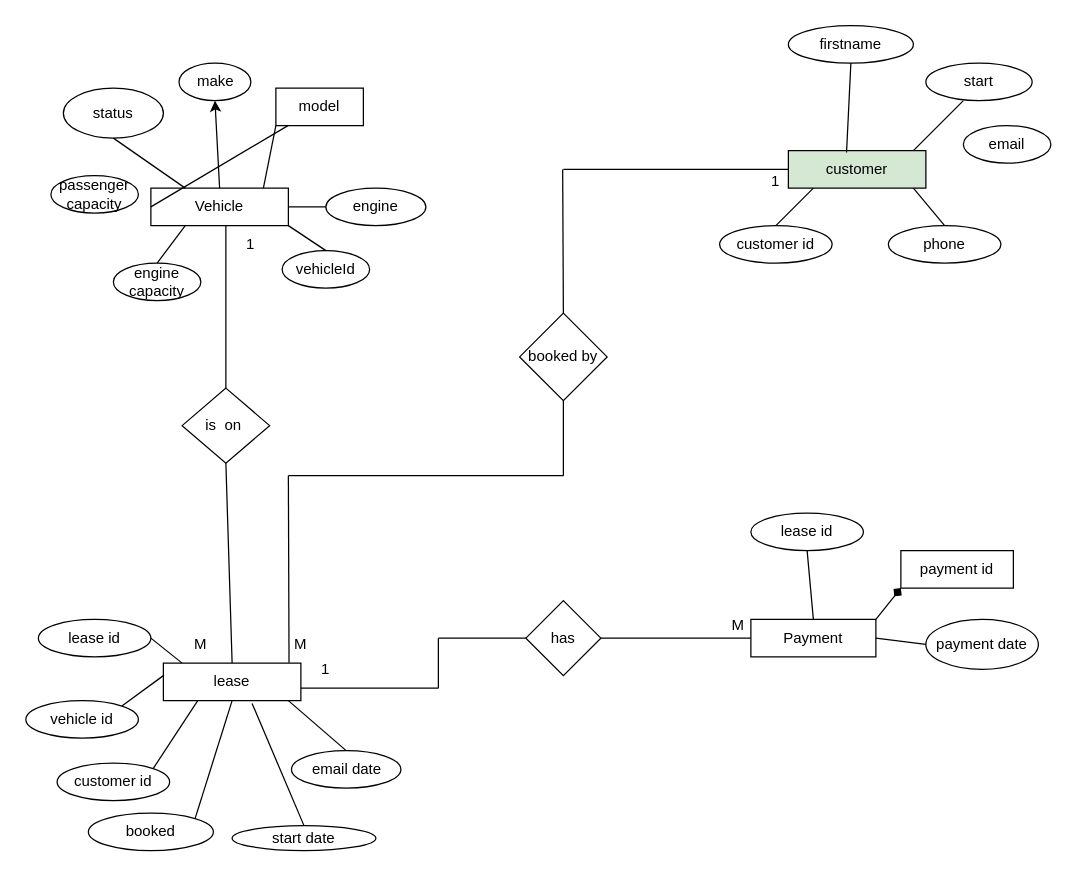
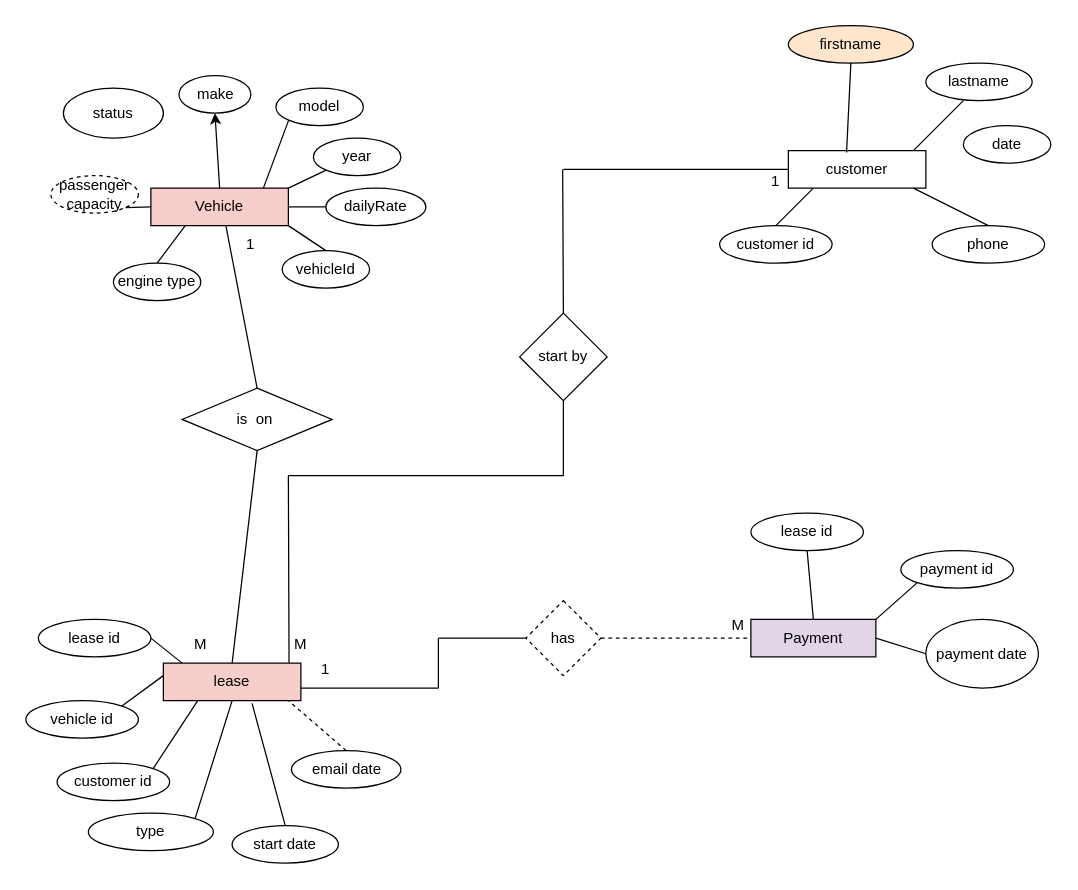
node "firstname": fillcolor #ffffff -> #ffe6cc
node "make": moved (215, 82) -> (215, 94)
node "start": label "start" -> "lastname"
node "model": shape rectangle -> ellipse
node "email": label "email" -> "date"
node "year": added
edge "status" -- "Vehicle": removed
edge "model" -- "Vehicle": now "passenger capacity" -- "Vehicle"
node "customer": fillcolor #d5e8d4 -> #ffffff
edge "year" -- "Vehicle": added
node "passenger capacity": style solid -> dashed
node "Vehicle": fillcolor #ffffff -> #f8cecc
node "engine": label "engine" -> "dailyRate"
node "phone": moved (944, 244) -> (988, 244)
node "engine capacity": label "engine capacity" -> "engine type"
node "booked by": label "booked by" -> "start by"
node "is on": size 88x75 -> 150x63
node "payment id": shape rectangle -> ellipse
edge "Payment" -> "payment id": arrowhead diamond -> none
node "has": style solid -> dashed
edge "has" -- "Payment": style solid -> dashed
node "Payment": fillcolor #ffffff -> #e1d5e7
node "payment date": size 113x50 -> 113x69
node "lease": fillcolor #ffffff -> #f8cecc
edge "lease" -- "email date": style solid -> dashed
node "booked": label "booked" -> "type"
node "start date": size 144x25 -> 106x38
